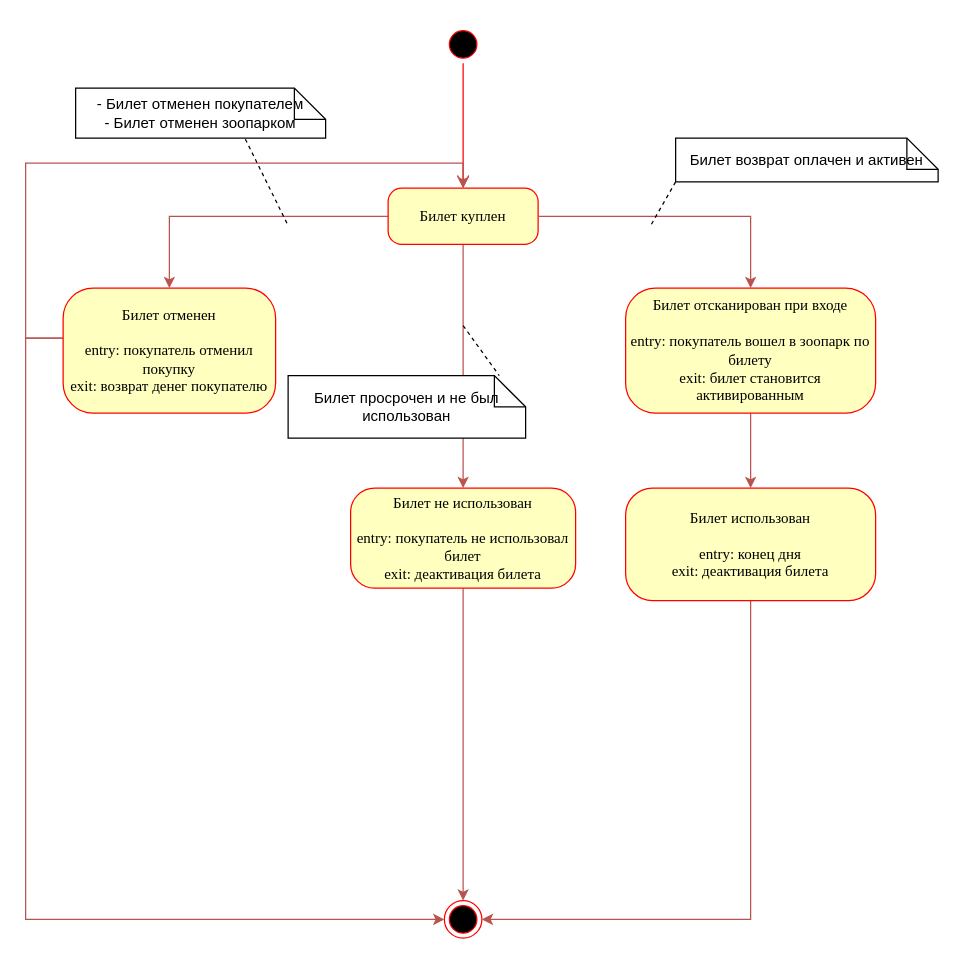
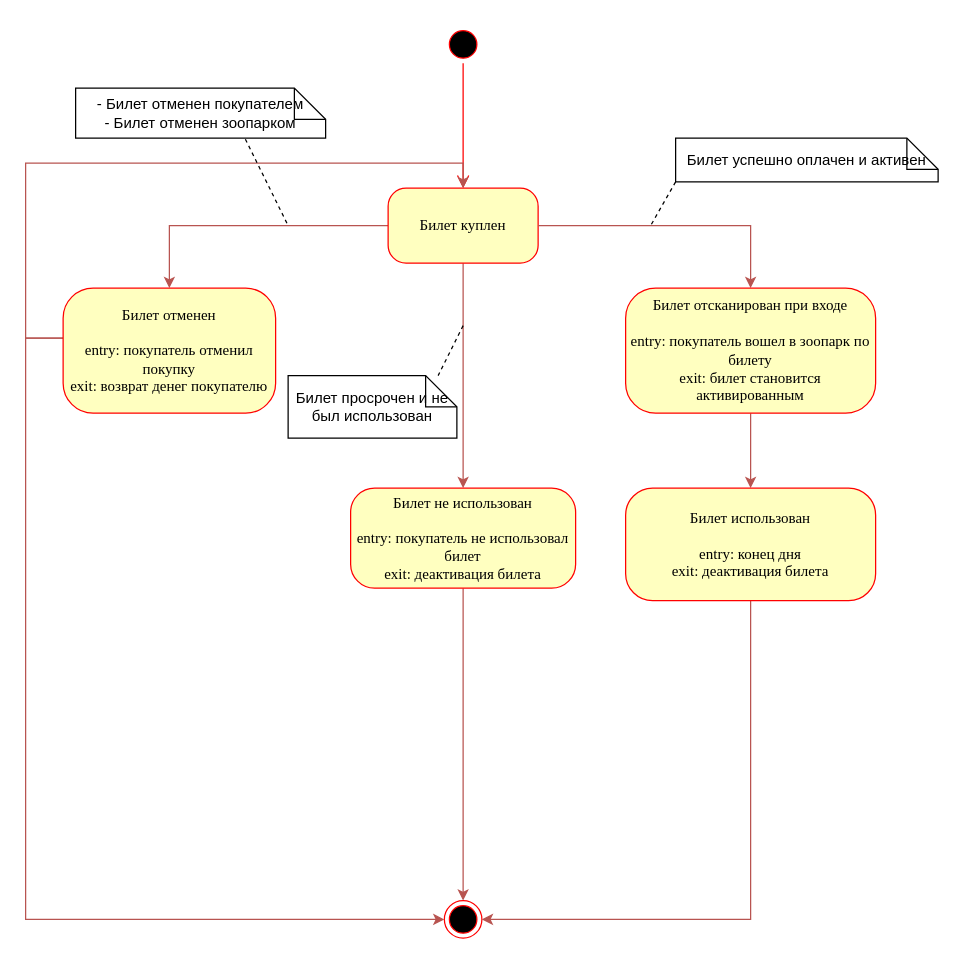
node "Билет возврат оплачен и активен": label "Билет возврат оплачен и активен" -> "Билет успешно оплачен и активен"
node "Билет куплен": size 150x56 -> 150x75
node "Билет просрочен и не был использован": size 238x63 -> 169x63
